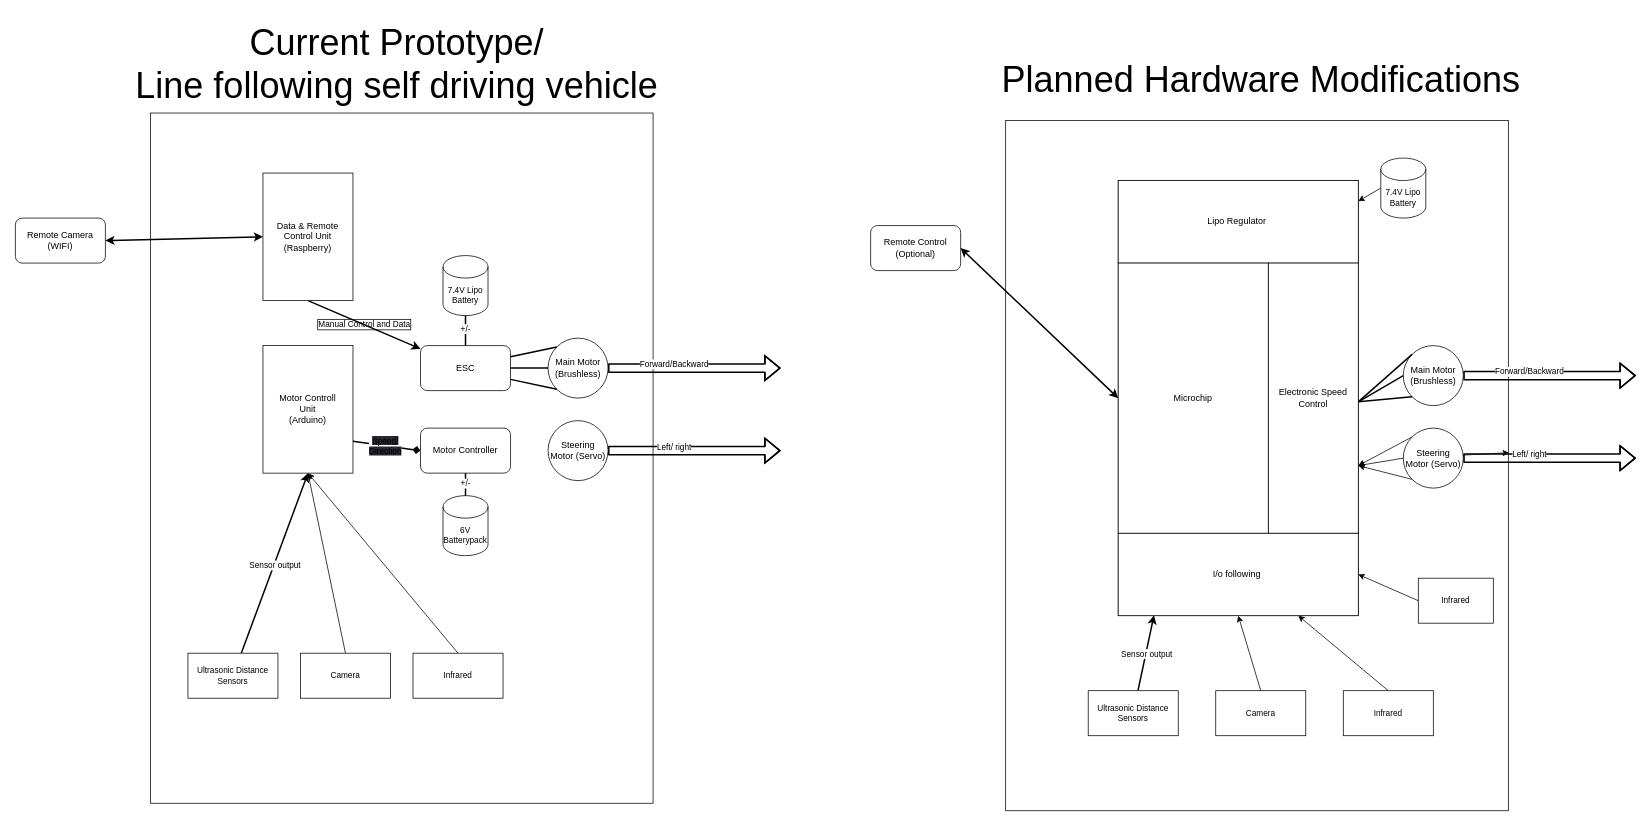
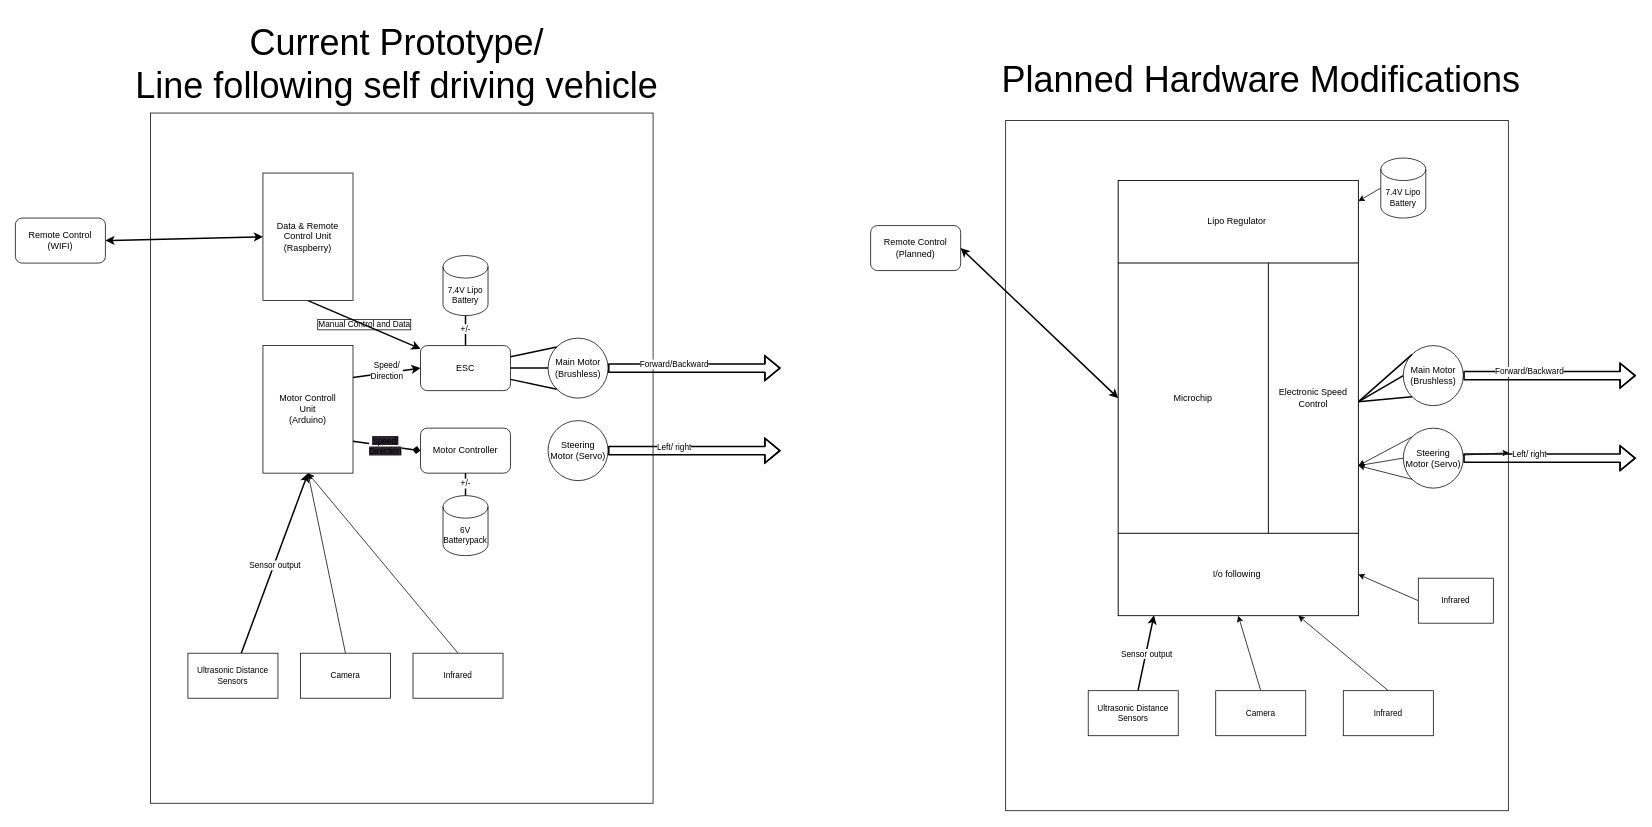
node "Remote Camera (WIFI)": label "Remote Camera (WIFI)" -> "Remote Control (WIFI)"
node "Remote Control (Optional)": label "Remote Control (Optional)" -> "Remote Control (Planned)"
edge "Motor Controll Unit (Arduino)" -> "ESC": added, label "Speed/ Direction"
